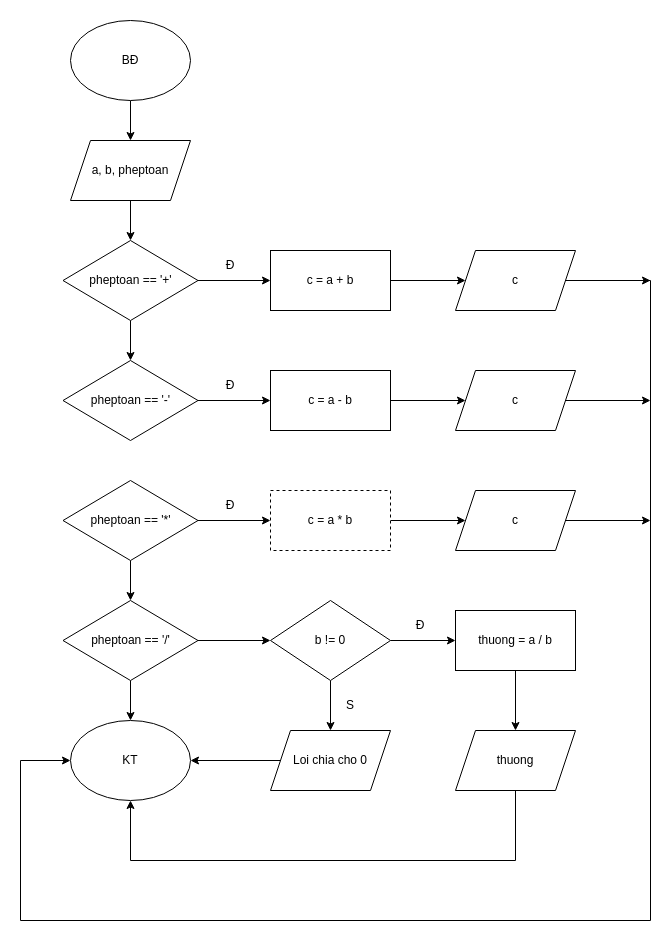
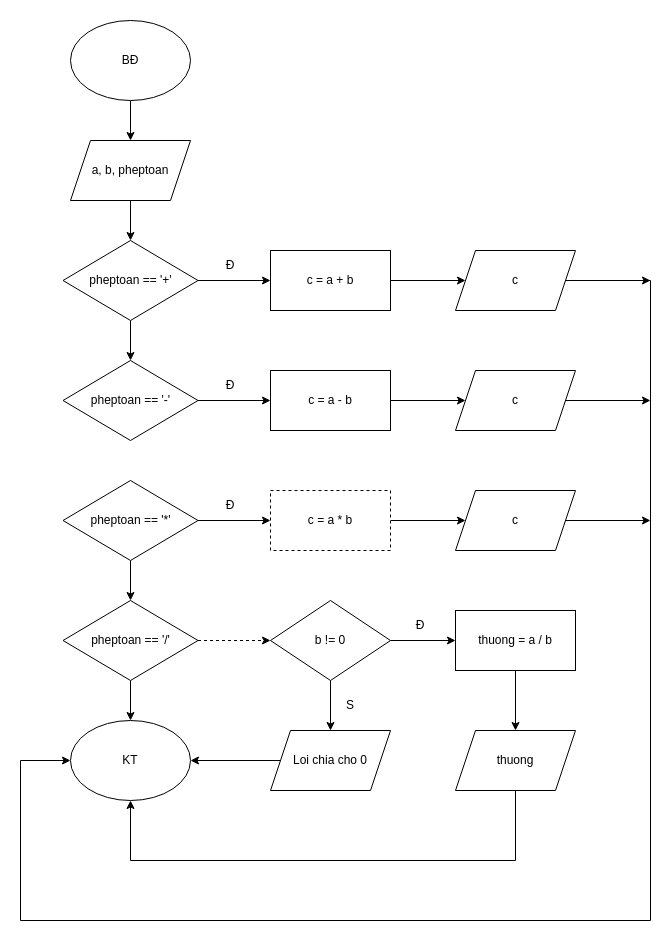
edge "pheptoan == '/'" -> "b != 0": style solid -> dashed
